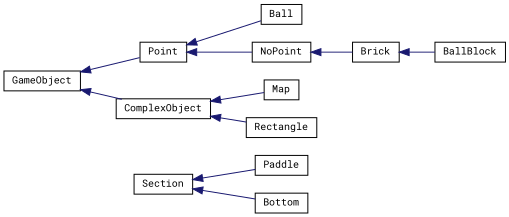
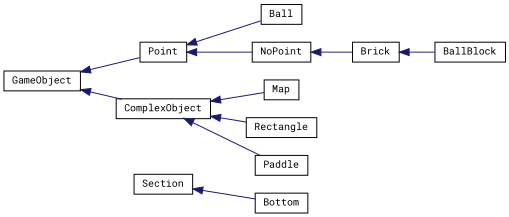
edge "Paddle" -> "Section": now "Paddle" -> "ComplexObject"
